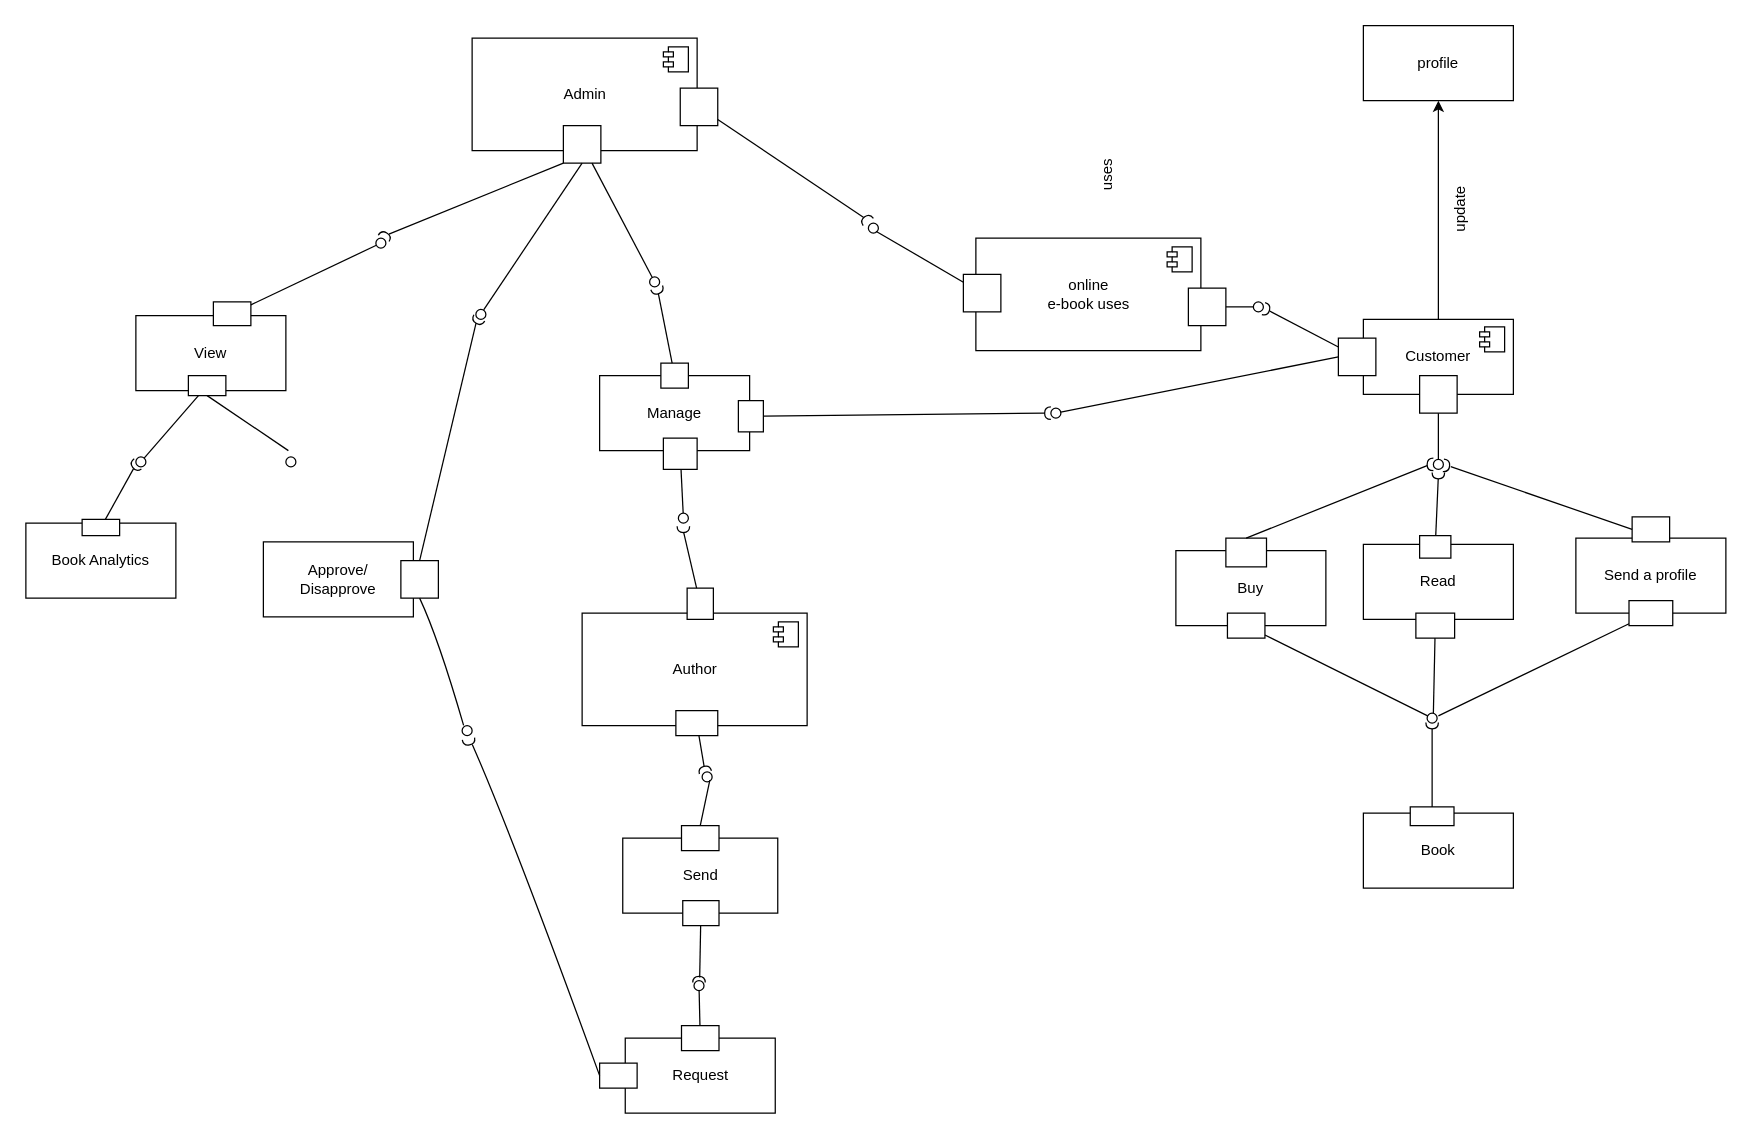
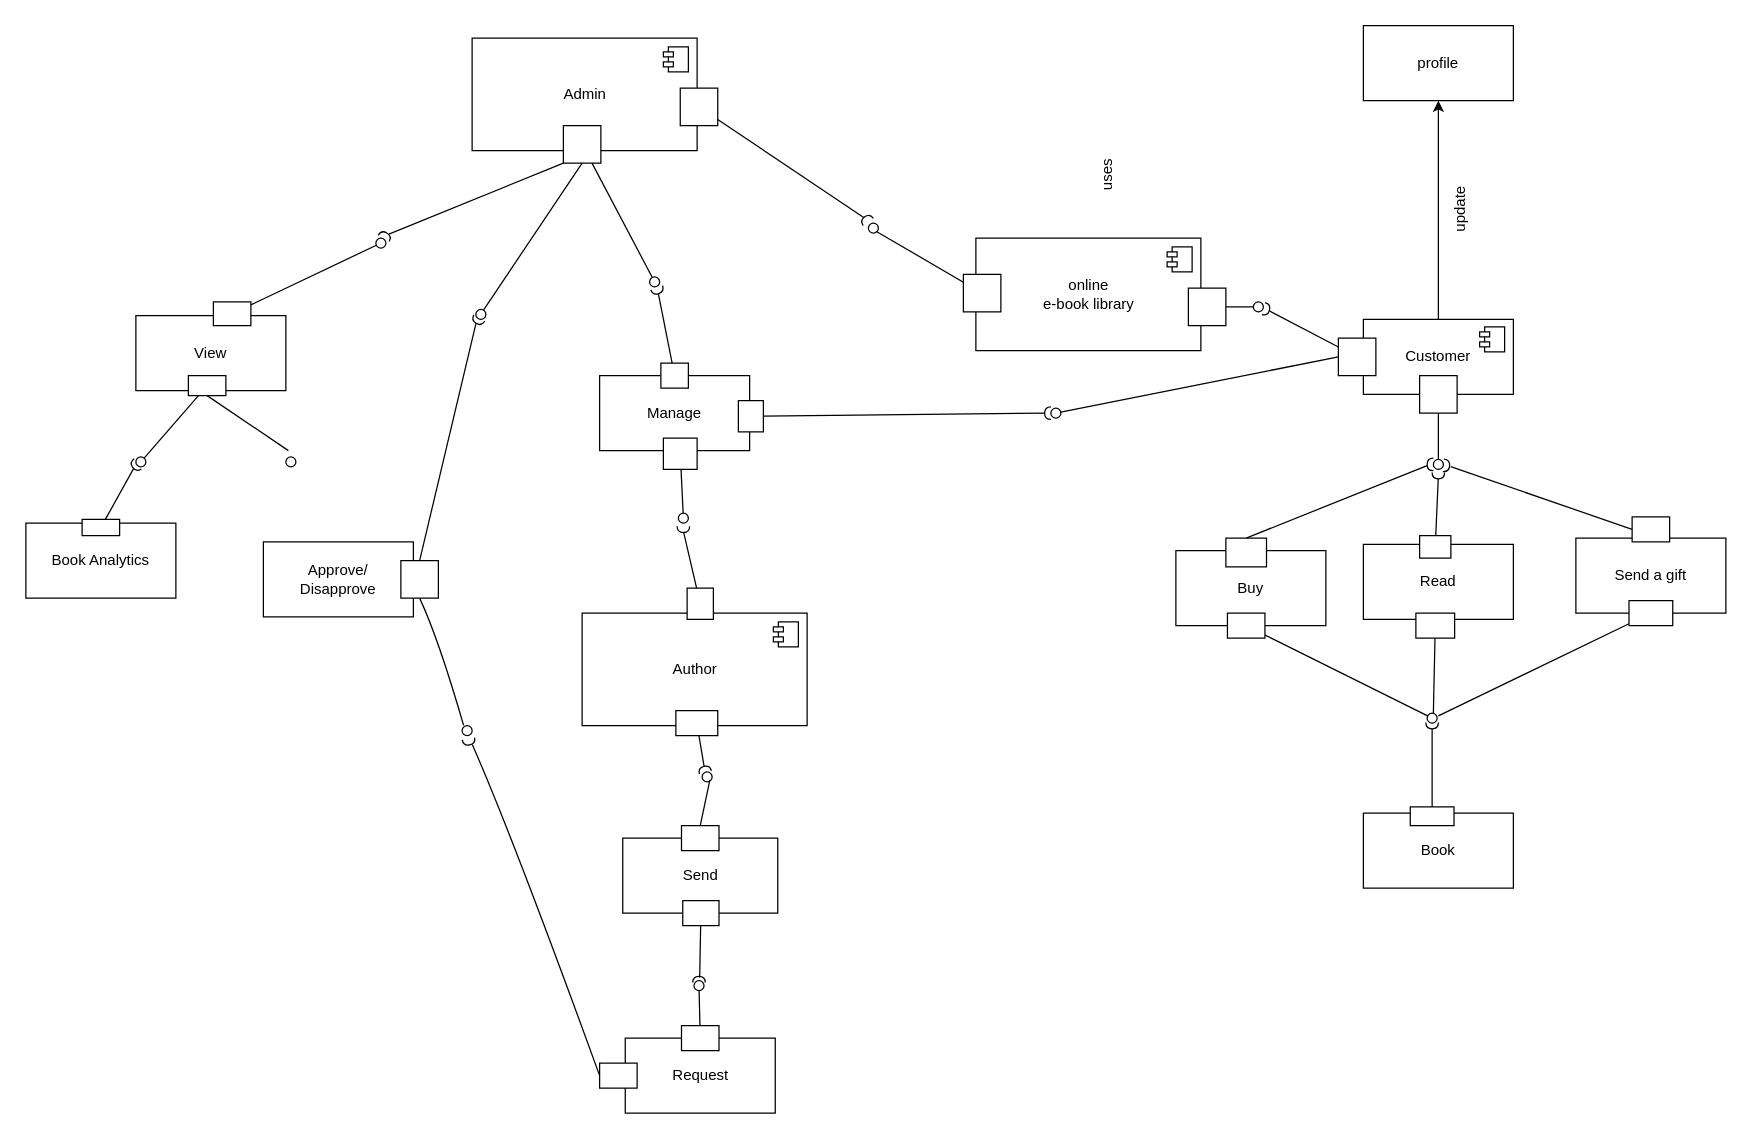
node "online e-book uses": label "online e-book uses" -> "online e-book library"
node "Send a profile": label "Send a profile" -> "Send a gift"
